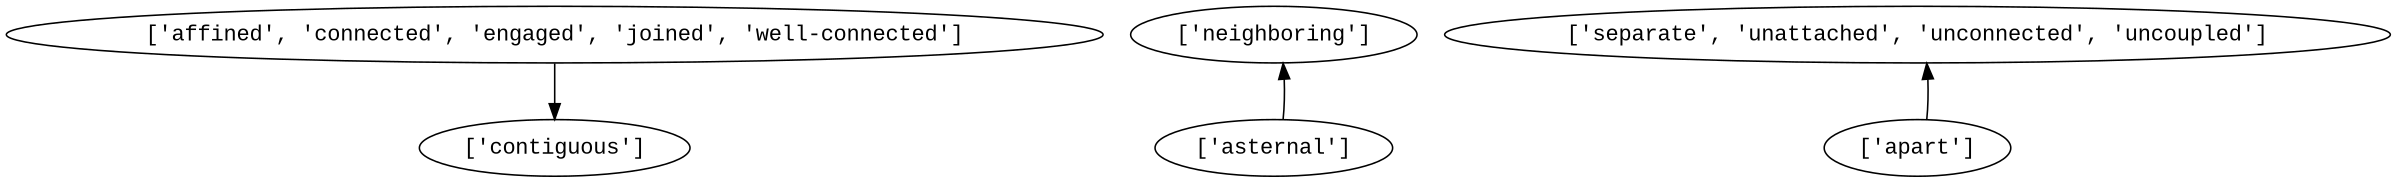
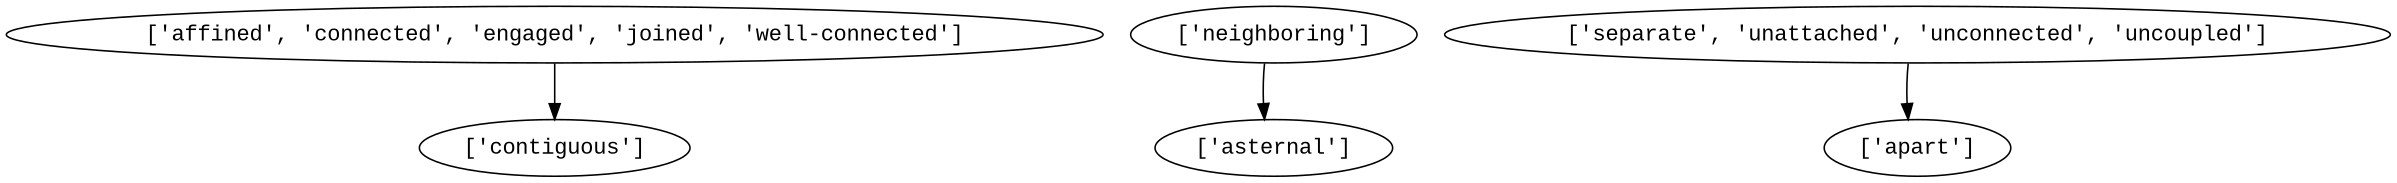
edge "['asternal']" -> "['neighboring']": reversed
edge "['apart']" -> "['separate', 'unattached', 'unconnected', 'uncoupled']": reversed
